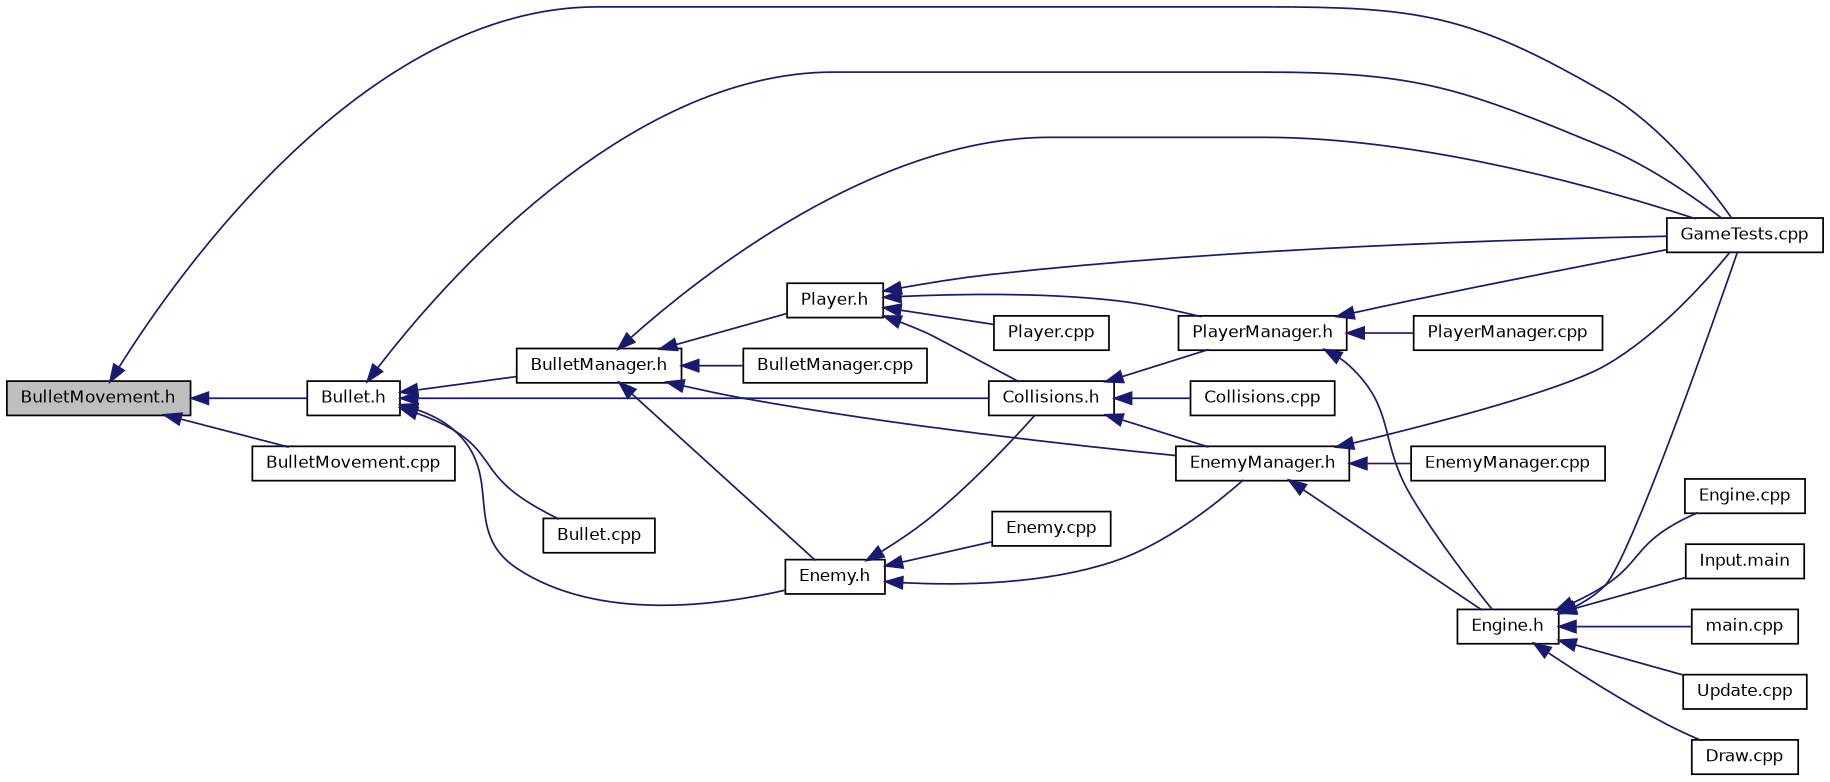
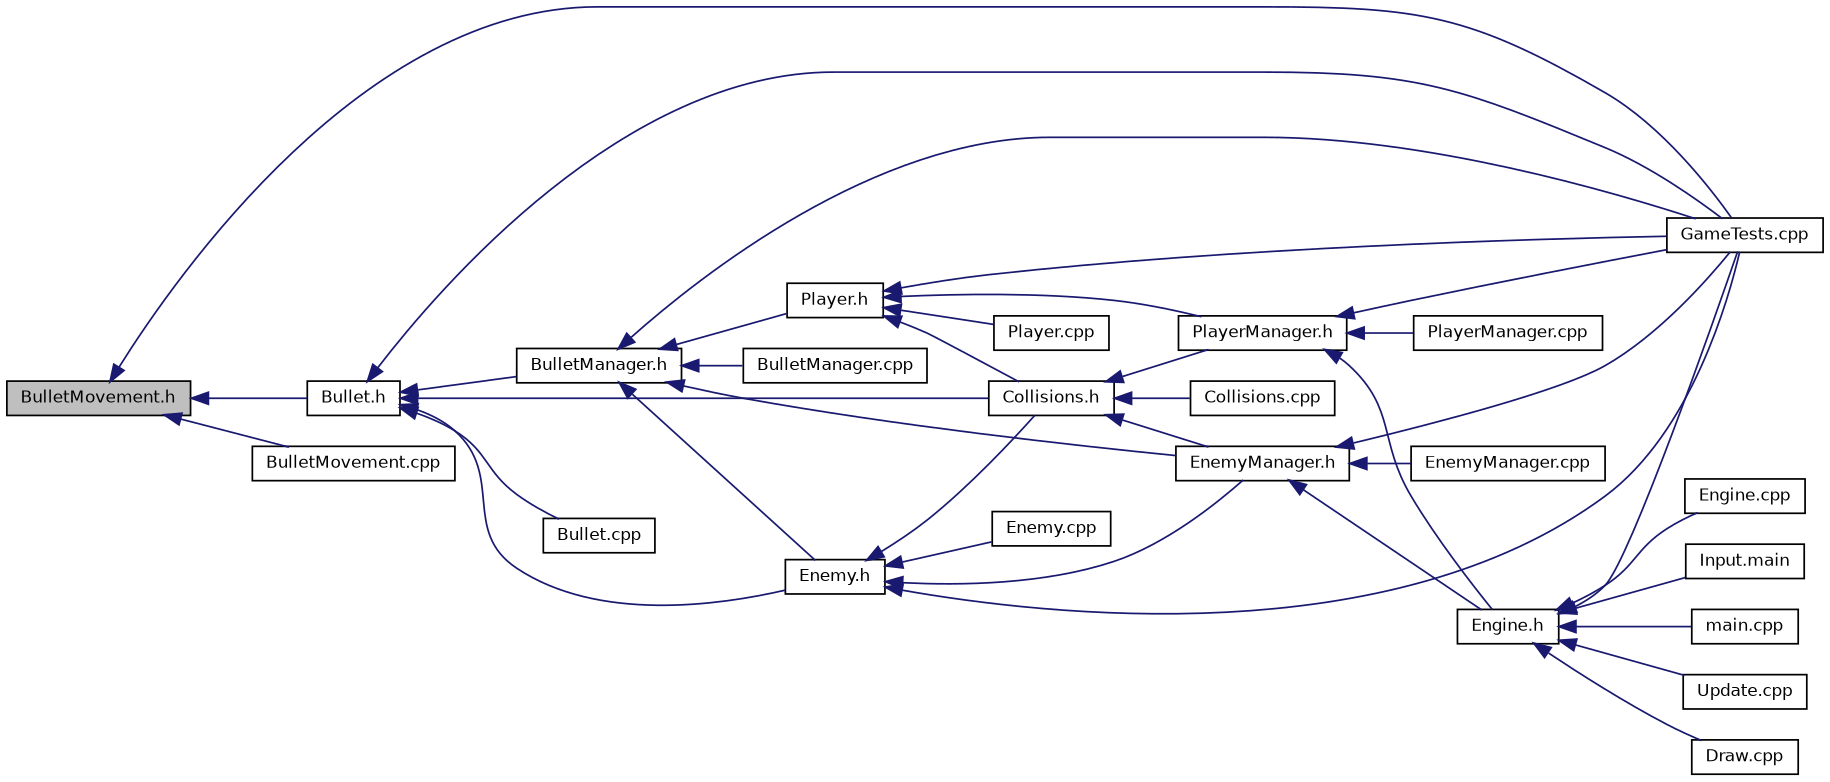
edge "GameTests.cpp" -> "Enemy.h": added
